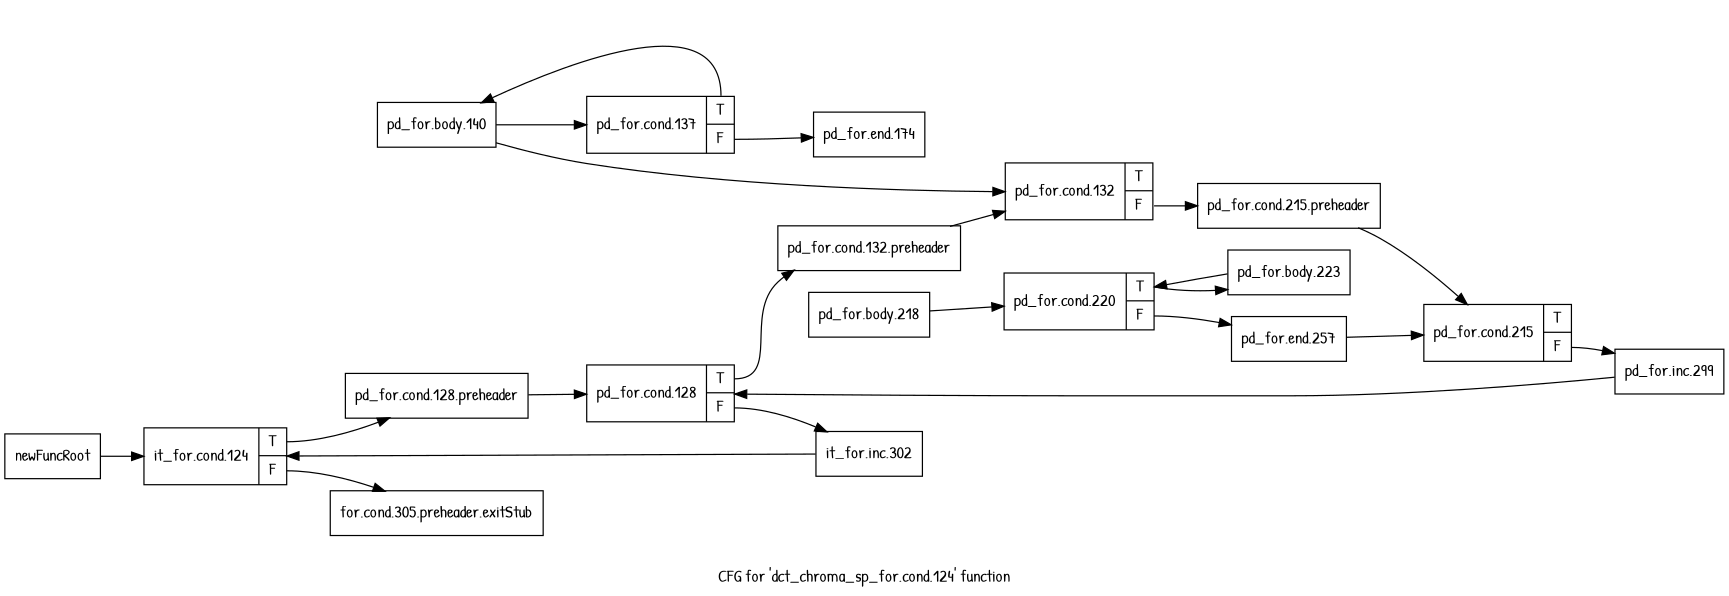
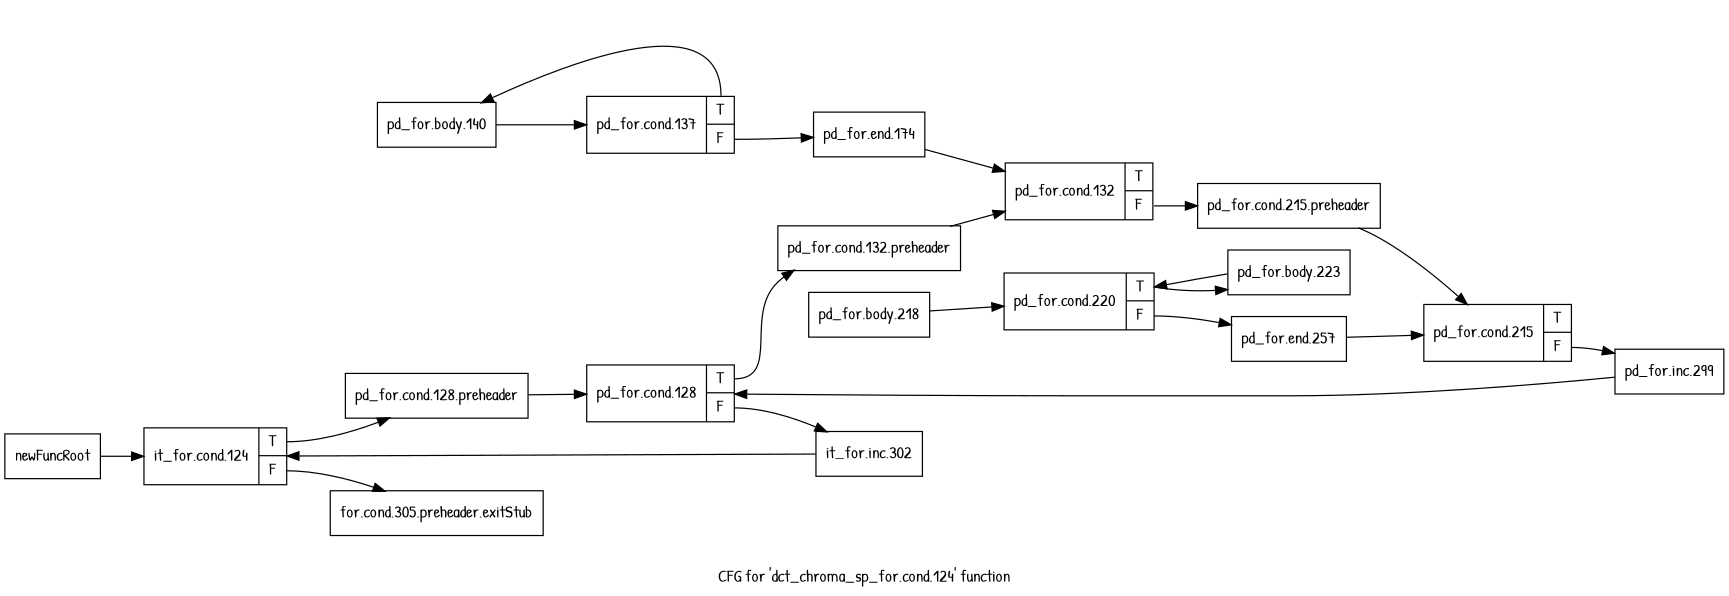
edge "pd_for.body.140" -> "pd_for.cond.132": now "pd_for.end.174" -> "pd_for.cond.132"
